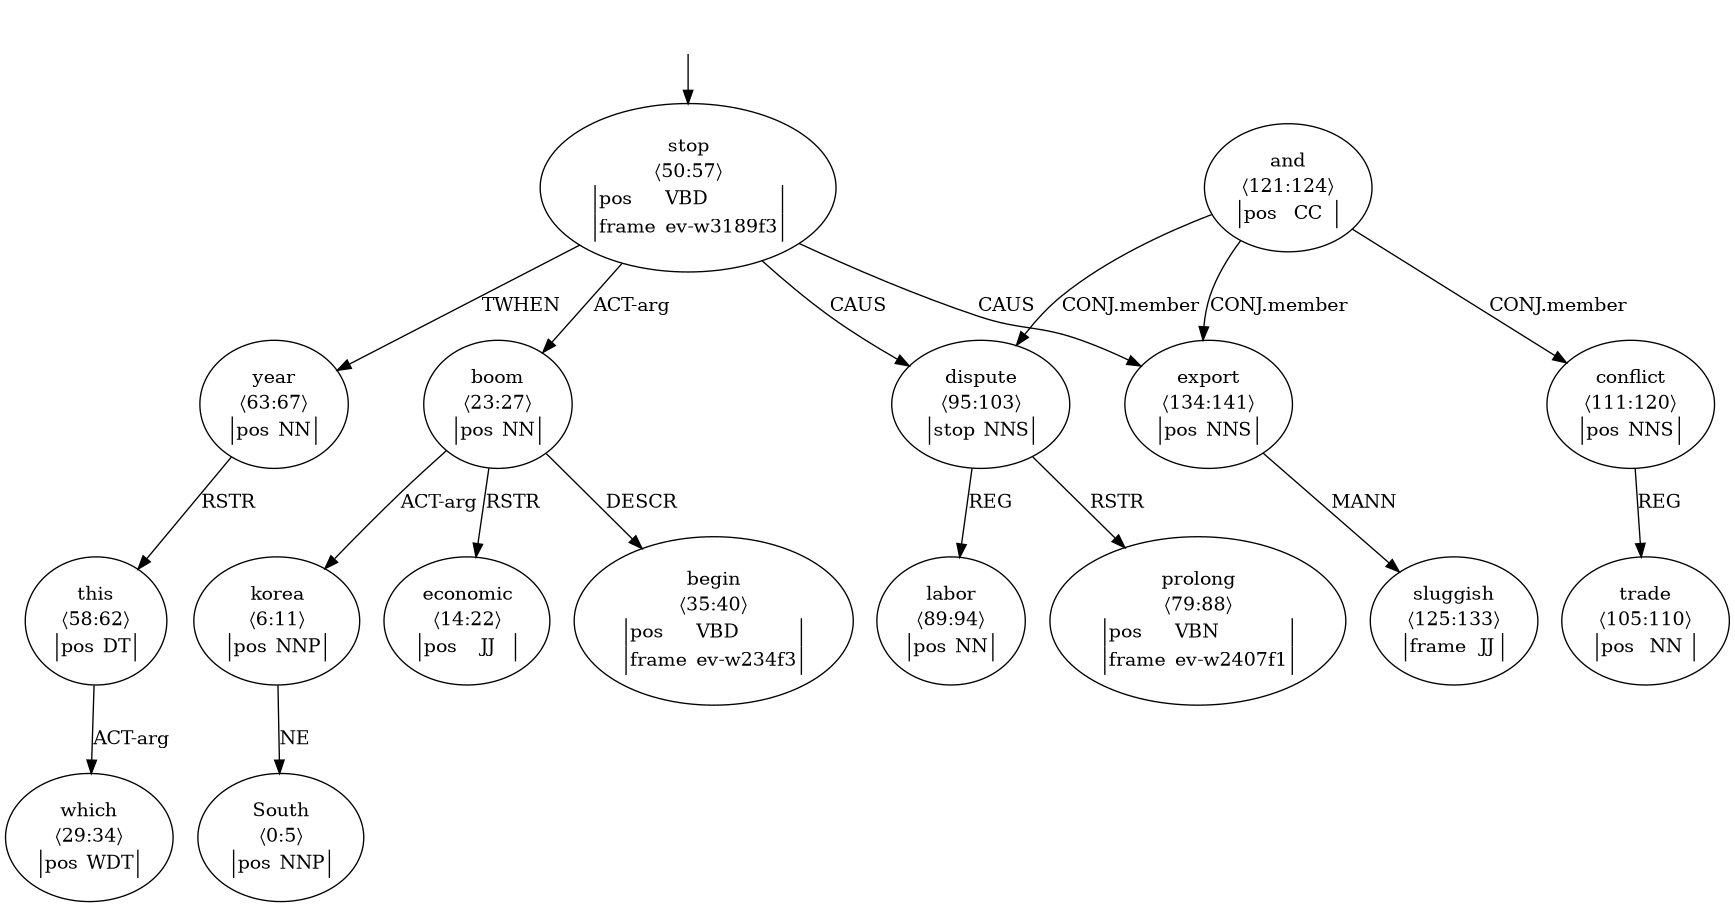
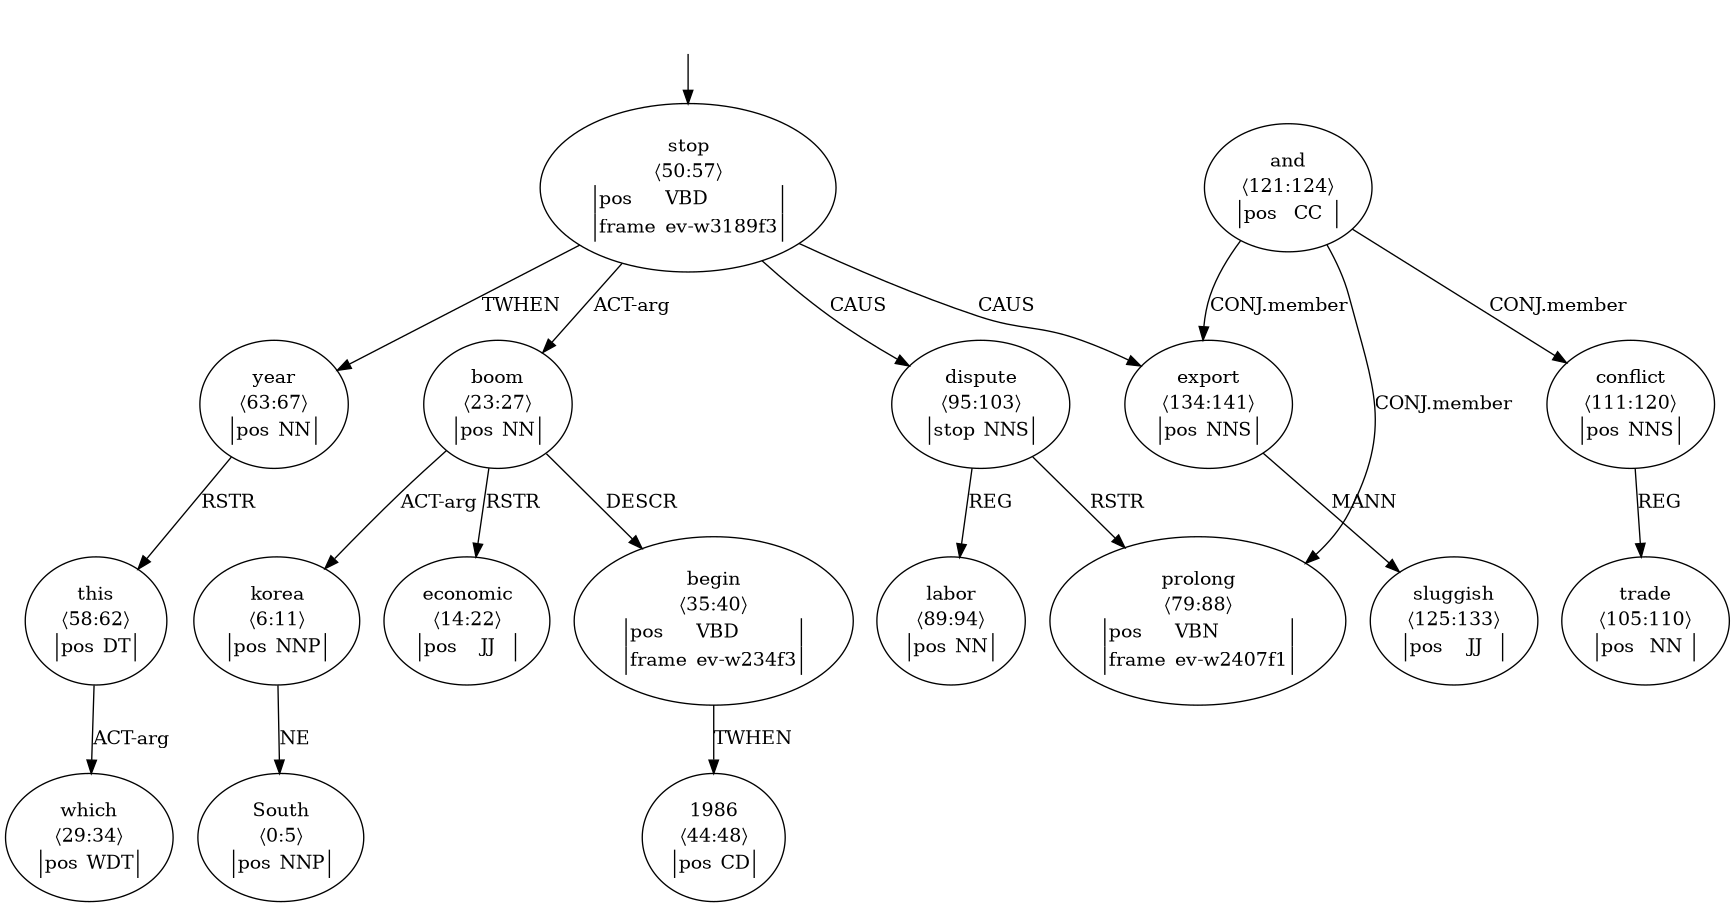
edge "and" -> "dispute": now "and" -> "prolong"
node "sluggish": text "frame" -> "pos"
node "1986": added
